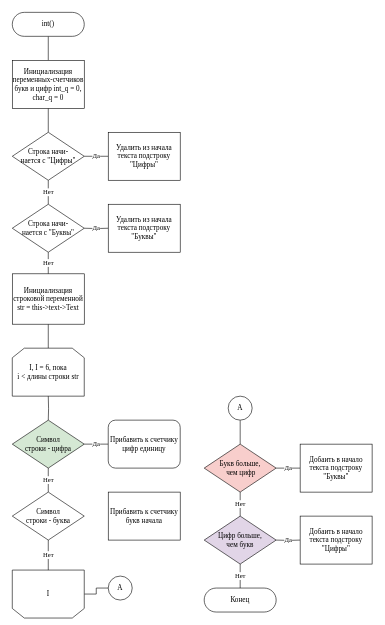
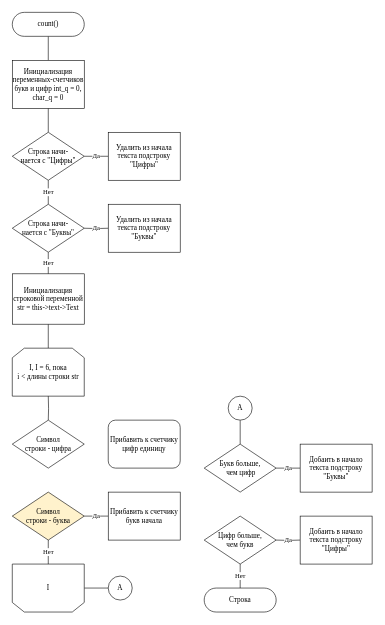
node "int()": label "int()" -> "count()"
node "Символ строки - цифра": fillcolor #d5e8d4 -> #ffffff
edge "Символ строки - цифра" -- "Прибавить к счетчику цифр единицу": removed, label "Да"
node "Букв больше, чем цифр": fillcolor #f8cecc -> #ffffff
edge "Символ строки - цифра" -- "Символ строки - буква": removed, label "Нет"
edge "Букв больше, чем цифр" -- "Цифр больше, чем букв": removed, label "Нет"
node "Символ строки - буква": fillcolor #ffffff -> #fff2cc
edge "Символ строки - буква" -- "Прибавить к счетчику букв начала": added, label "Да"
node "Цифр больше, чем букв": fillcolor #e1d5e7 -> #ffffff
node "I": moved (48, 594) -> (48, 588)
node "Конец": label "Конец" -> "Строка"
